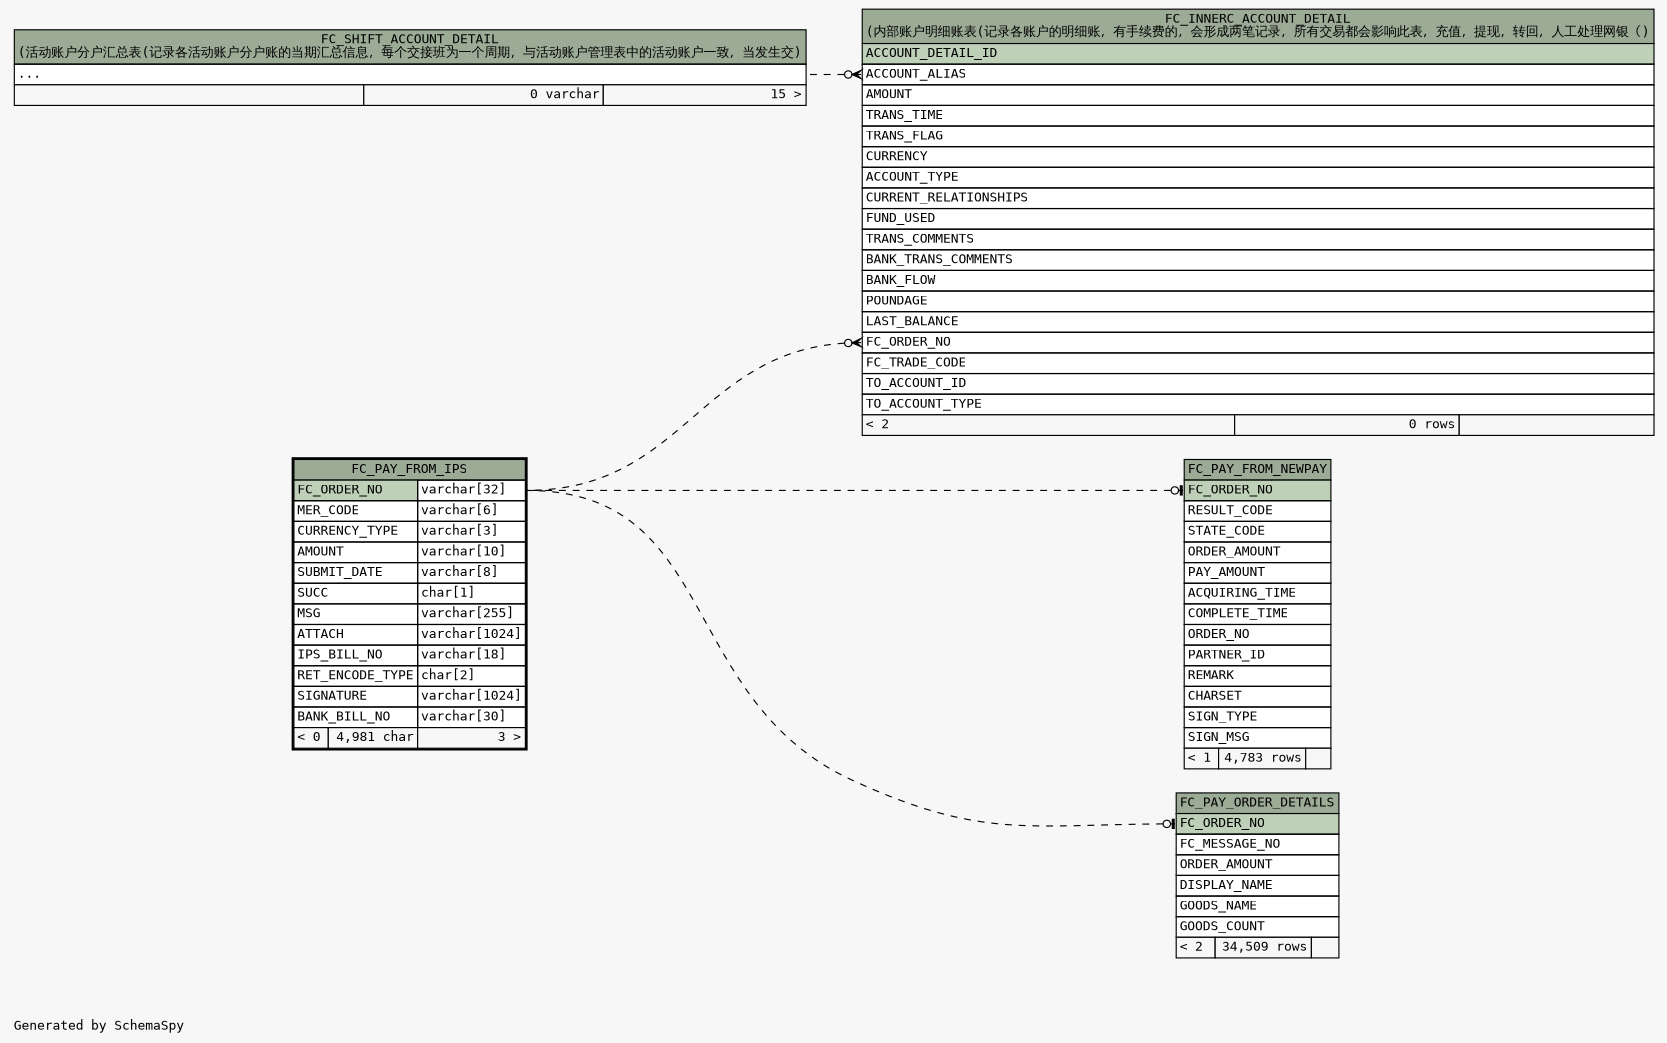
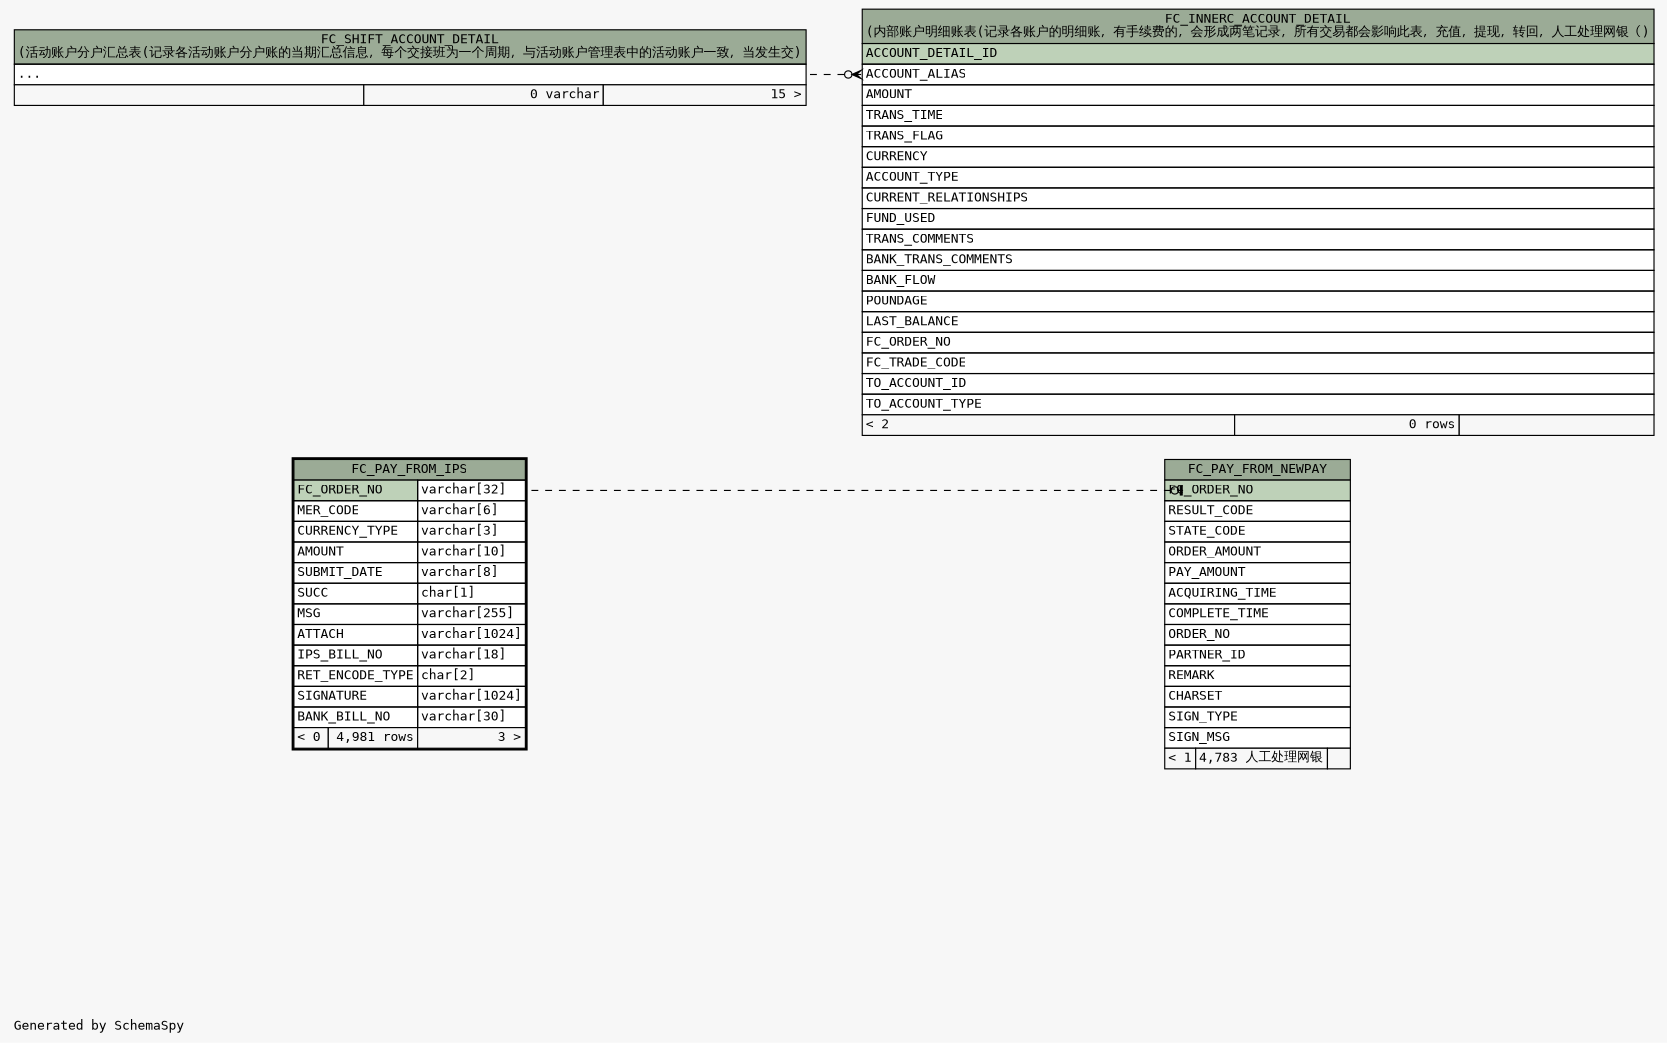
edge "FC_PAY_FROM_IPS" -> "FC_INNERC_ACCOUNT_DETAIL": removed
node "FC_PAY_FROM_IPS": text "4,981 char" -> "4,981 rows"
node "FC_PAY_FROM_NEWPAY": text "4,783 rows" -> "4,783 人工处理网银"
node "FC_PAY_ORDER_DETAILS": removed
